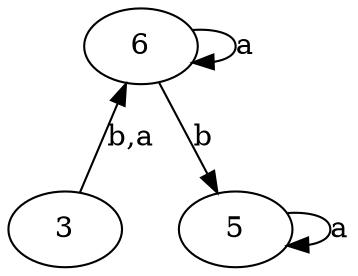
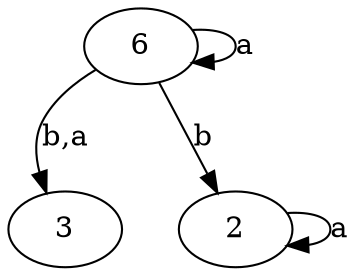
edge "3" -> "6": reversed
node "5": label "5" -> "2"
